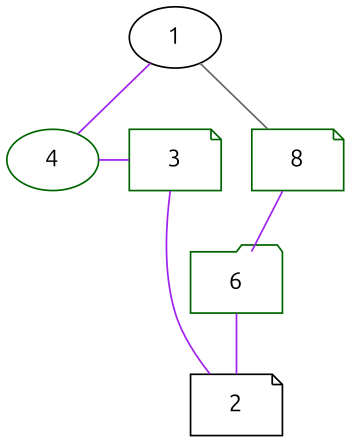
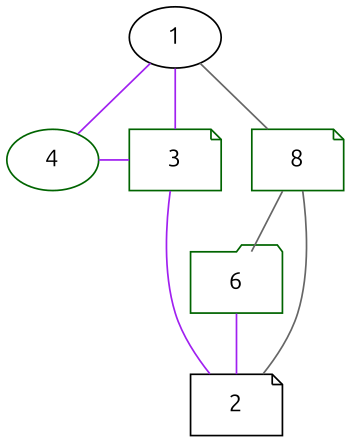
edge "1" -- "3": added
edge "8" -- "6": color purple -> gray40
edge "8" -- "2": added
